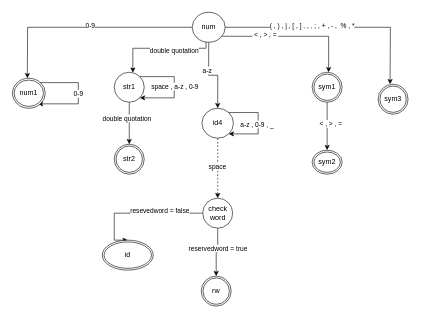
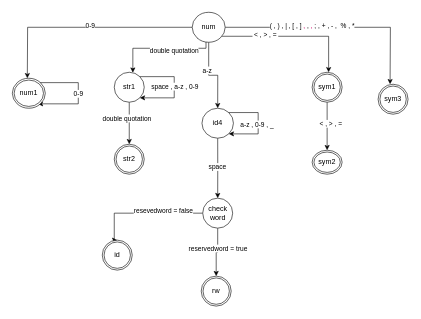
edge "id4" -> "check word": style dashed -> solid
node "id": size 51x30 -> 30x30
